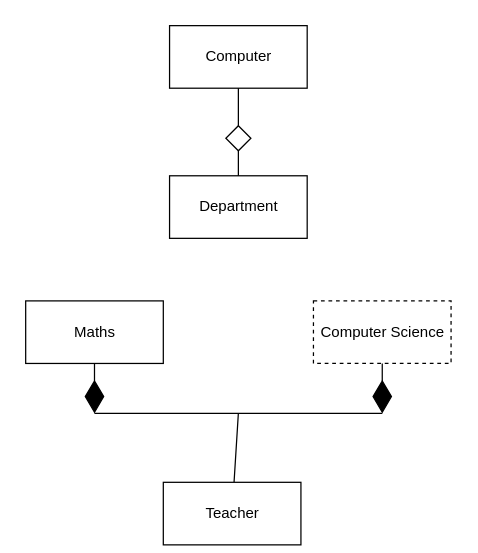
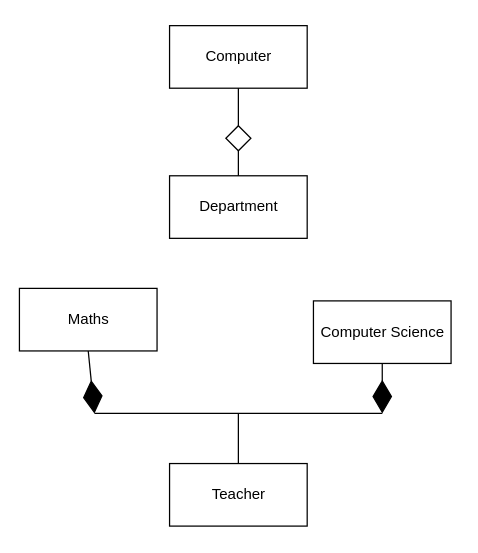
node "Maths": moved (94, 332) -> (88, 319)
node "Computer Science": style dashed -> solid
node "Teacher": moved (232, 513) -> (238, 494)
